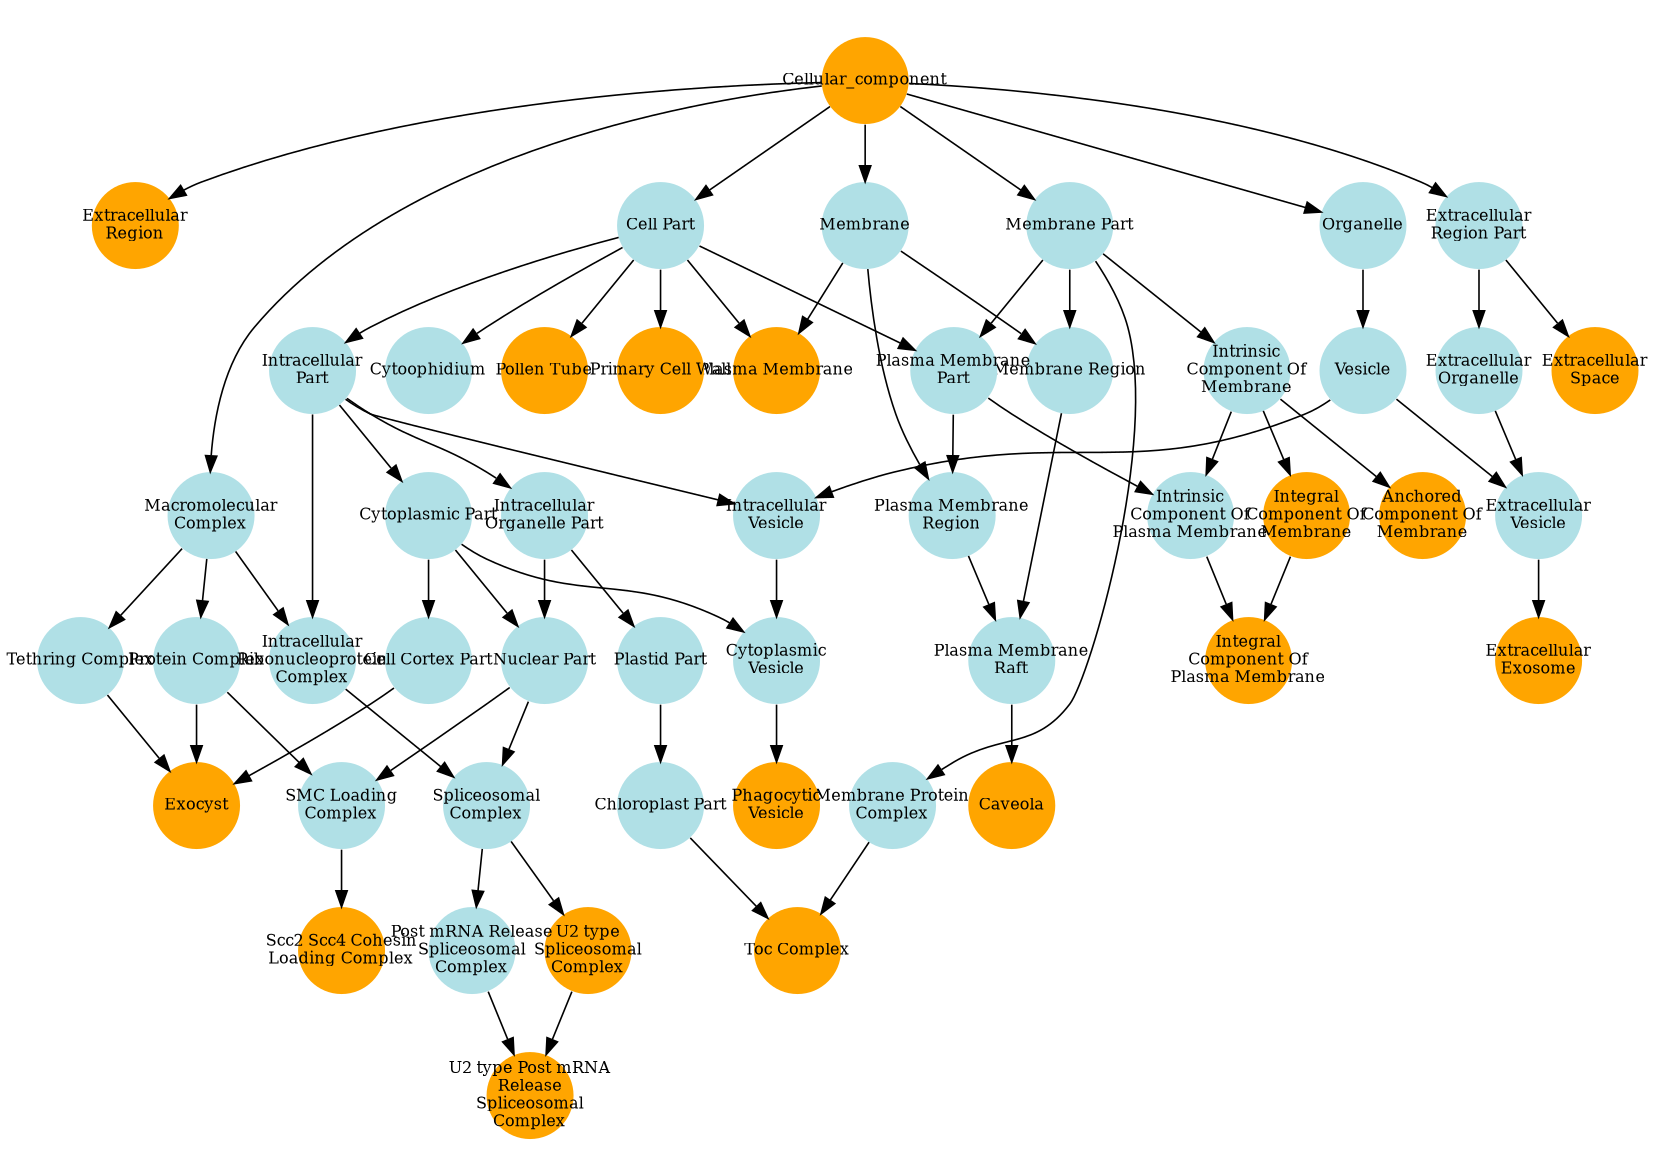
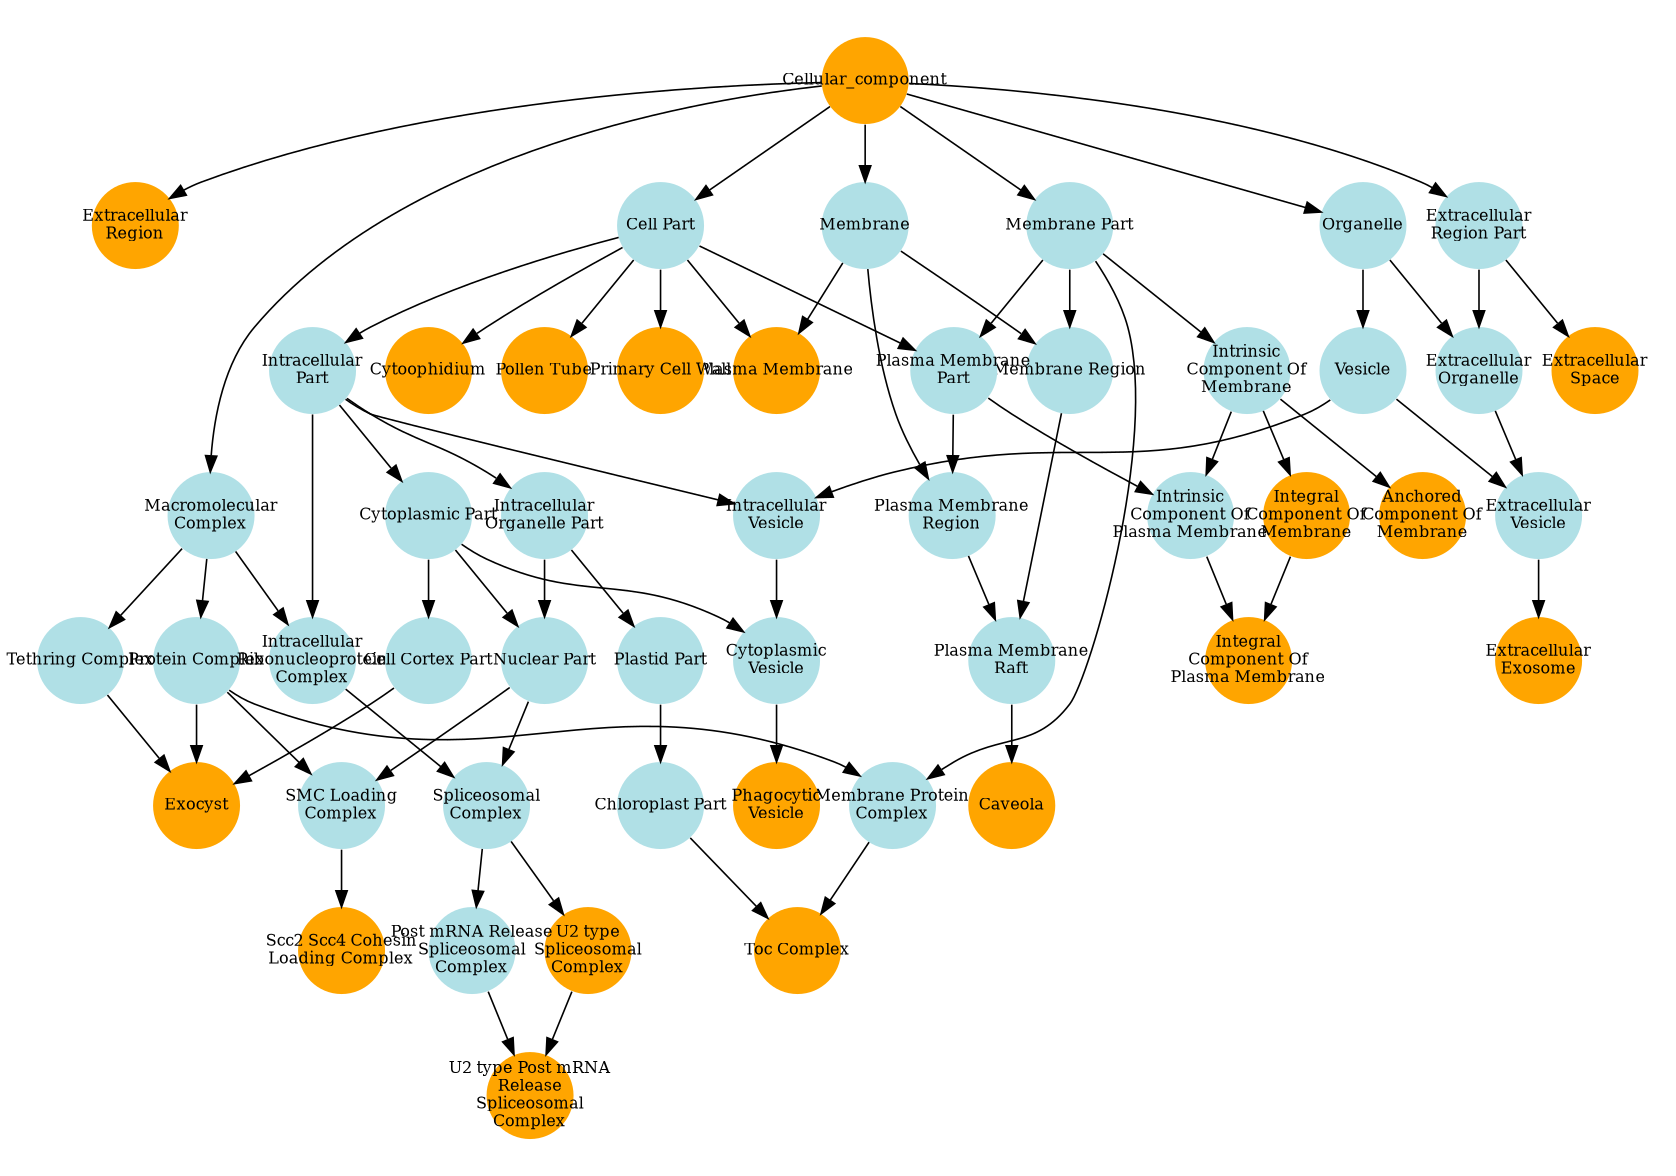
edge "Organelle" -> "Extracellular Organelle": added
node "Cytoophidium": fillcolor powderblue -> orange
edge "Protein Complex" -> "Membrane Protein Complex": added
